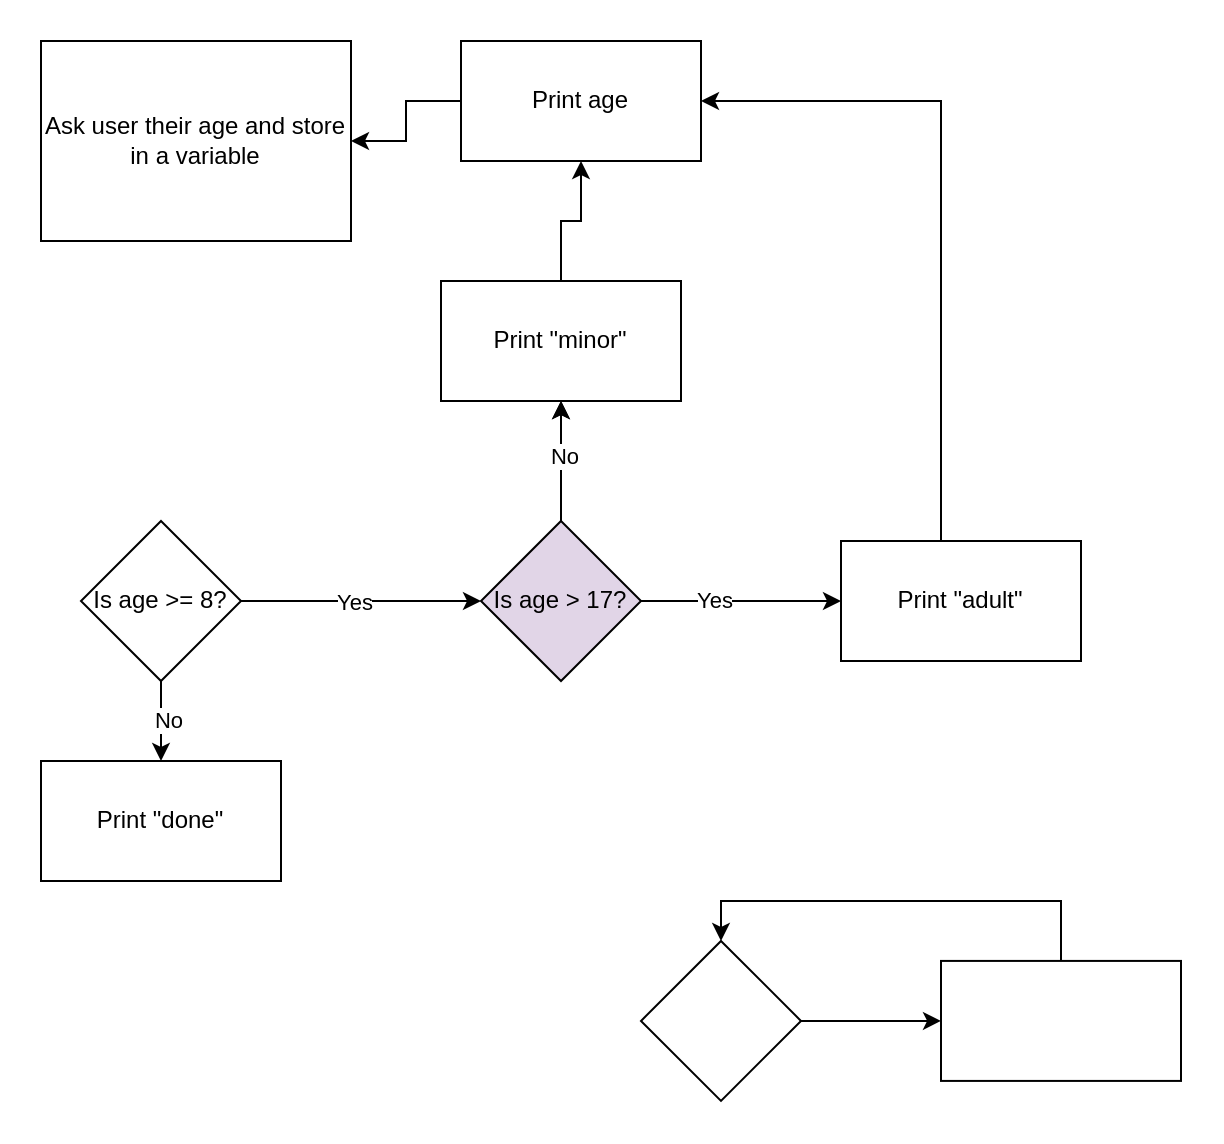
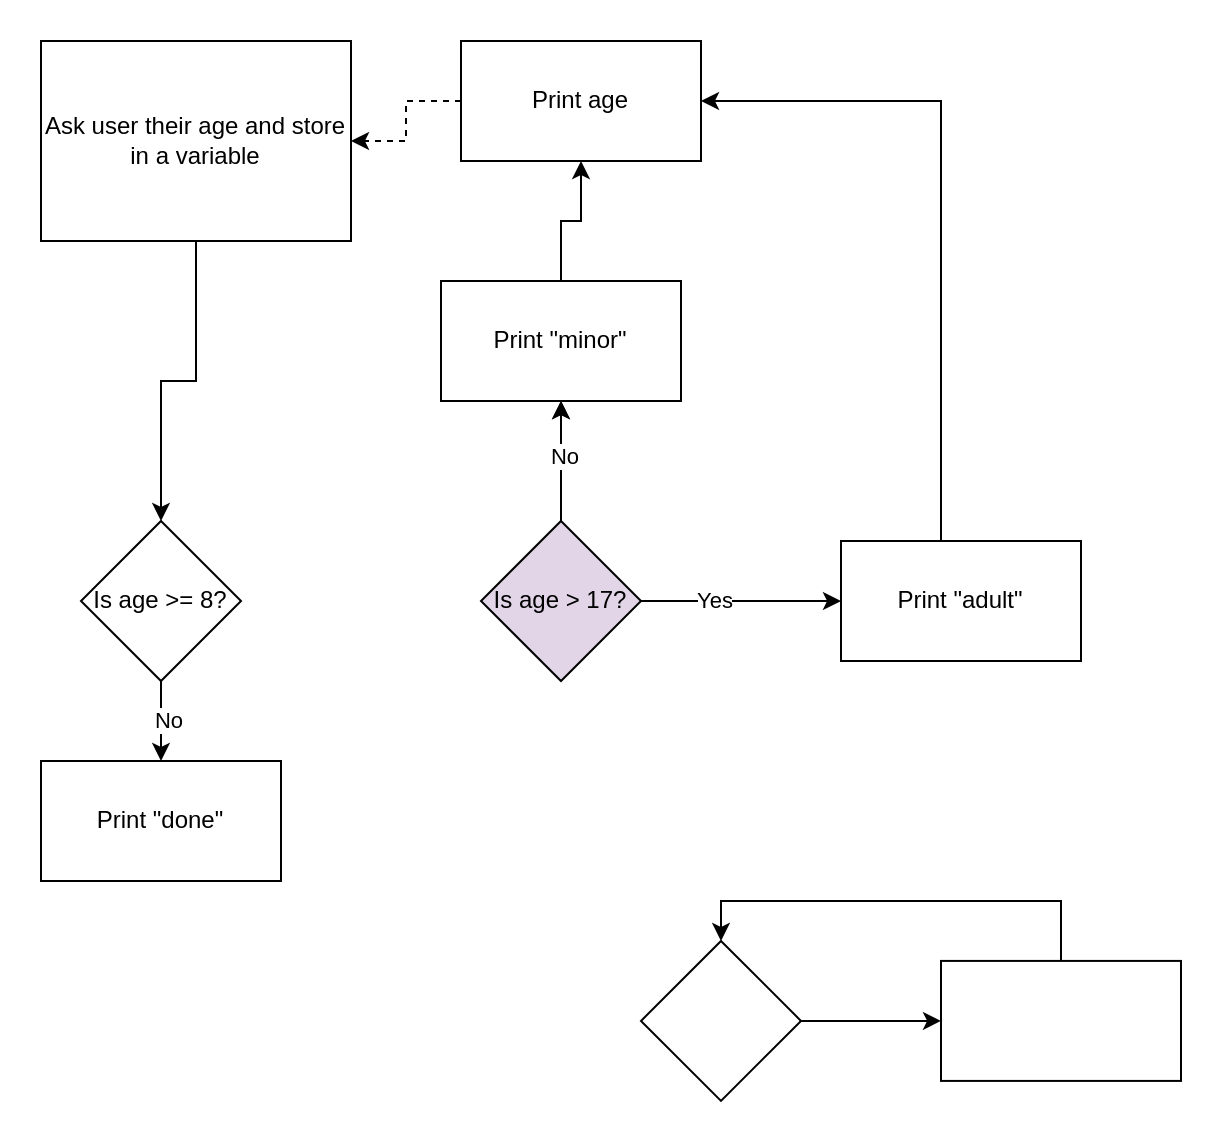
edge "Print age" -> "Ask user their age and store in a variable": style solid -> dashed
edge "Ask user their age and store in a variable" -> "Is age >= 8?": added
edge "Is age >= 8?" -> "Is age > 17?": removed, label "Yes"
